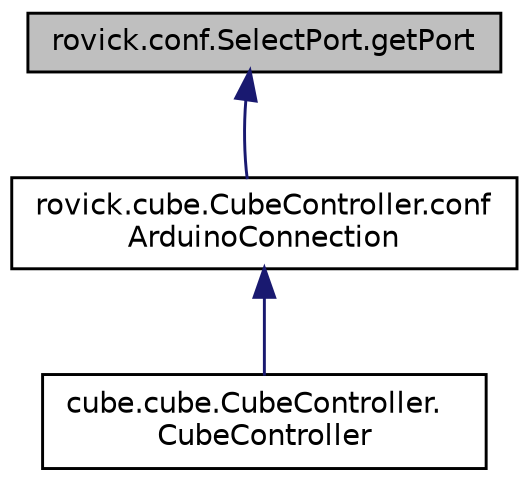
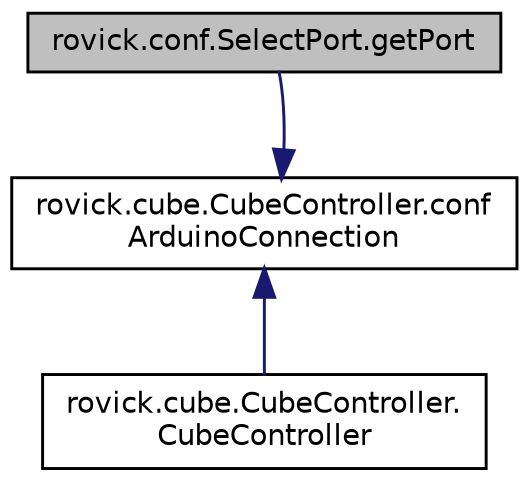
edge "rovick.cube.CubeController.conf ArduinoConnection" -> "rovick.conf.SelectPort.getPort": reversed
node "cube.cube.CubeController. CubeController": label "cube.cube.CubeController. CubeController" -> "rovick.cube.CubeController. CubeController"
